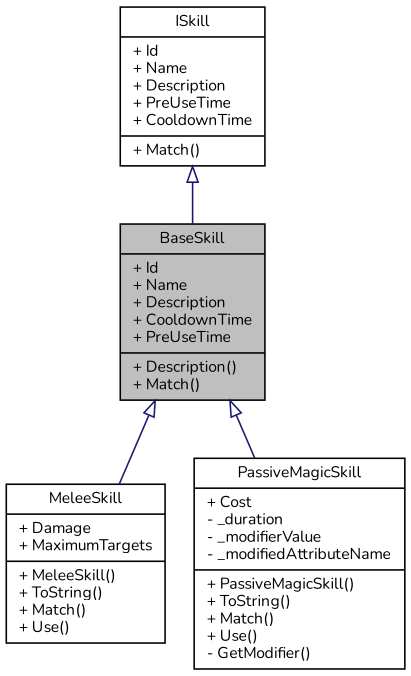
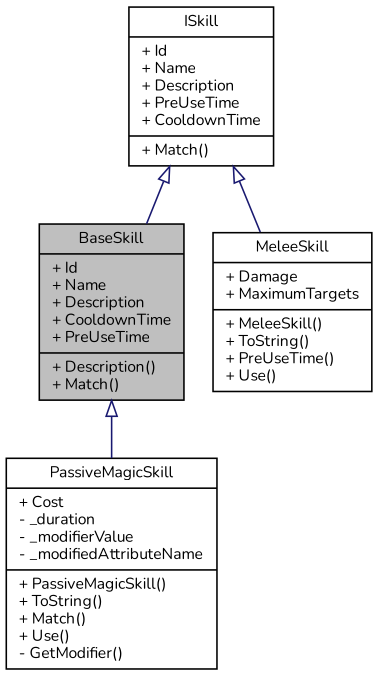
edge "MeleeSkill" -> "BaseSkill": now "MeleeSkill" -> "ISkill"
node "MeleeSkill": text "+ Match()" -> "+ PreUseTime()"
